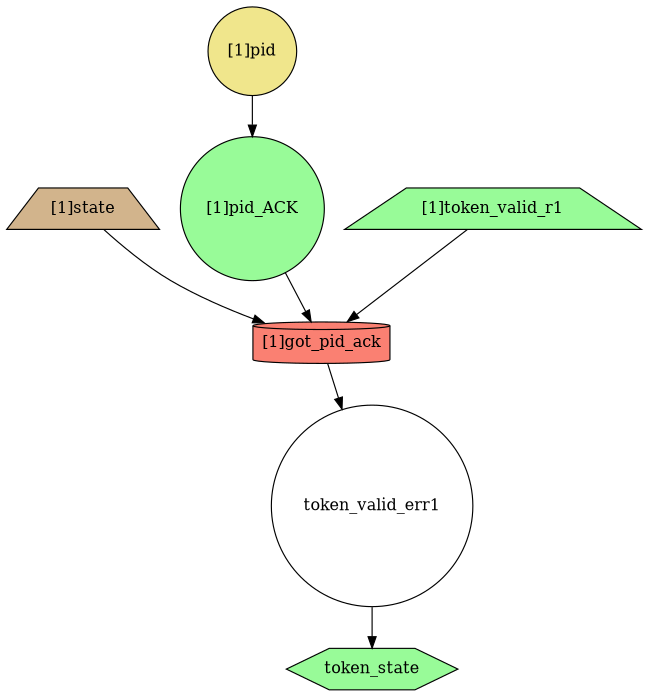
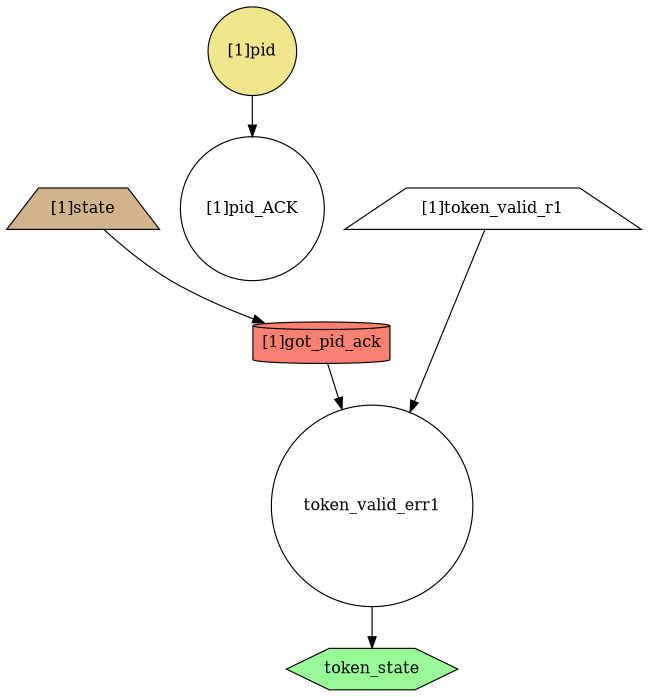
node "[1]pid_ACK": fillcolor palegreen -> white
node "[1]token_valid_r1": fillcolor palegreen -> white
edge "[1]token_valid_r1" -> "[1]got_pid_ack": now "[1]token_valid_r1" -> "token_valid_err1"
edge "[1]pid_ACK" -> "[1]got_pid_ack": removed
